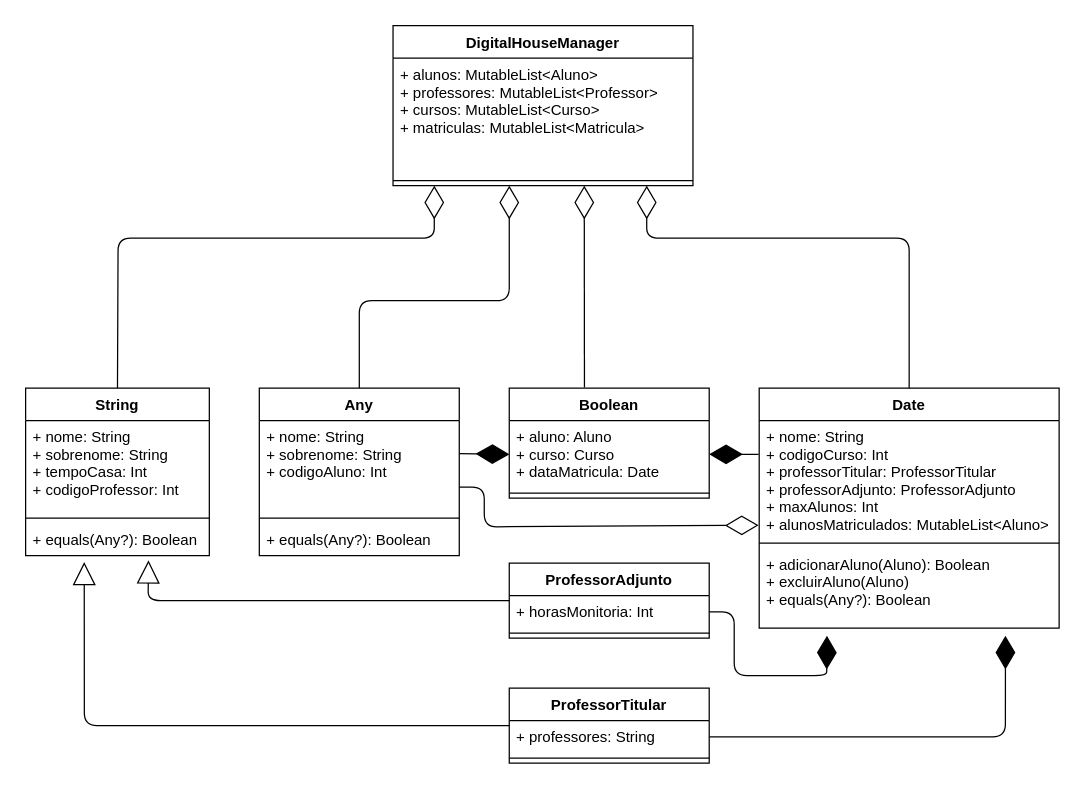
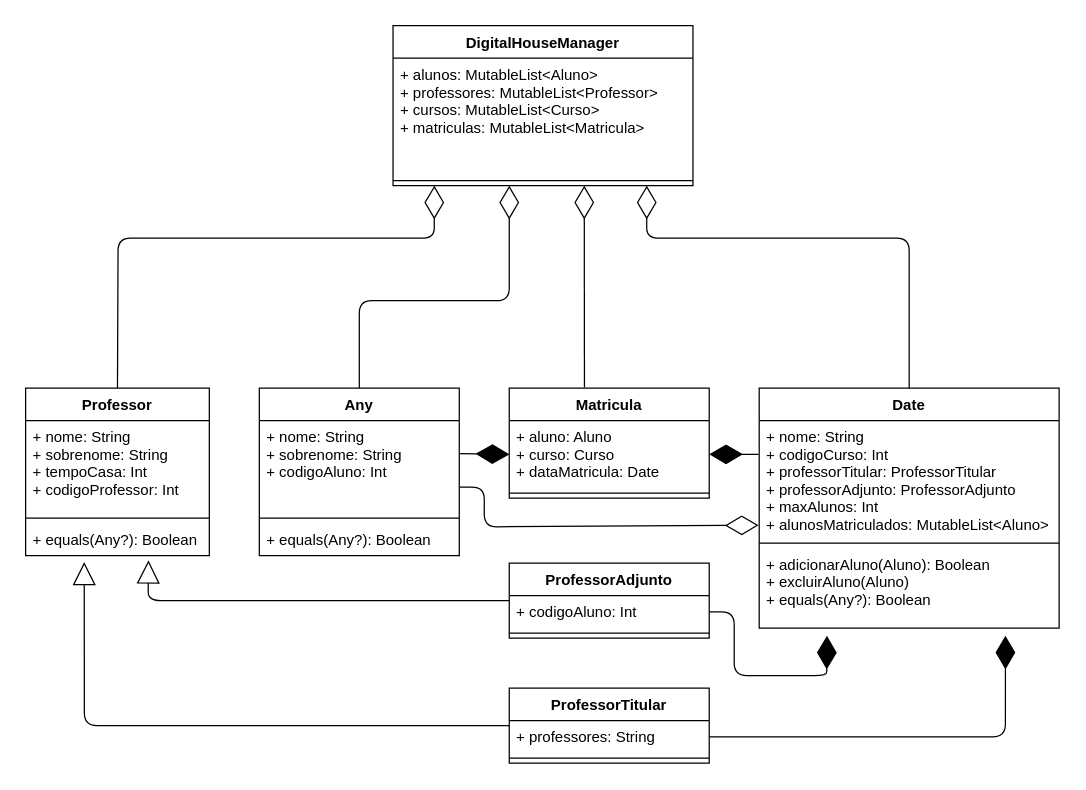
node "String": label "String" -> "Professor"
node "Boolean": label "Boolean" -> "Matricula"
node "+ horasMonitoria: Int": label "+ horasMonitoria: Int" -> "+ codigoAluno: Int"
